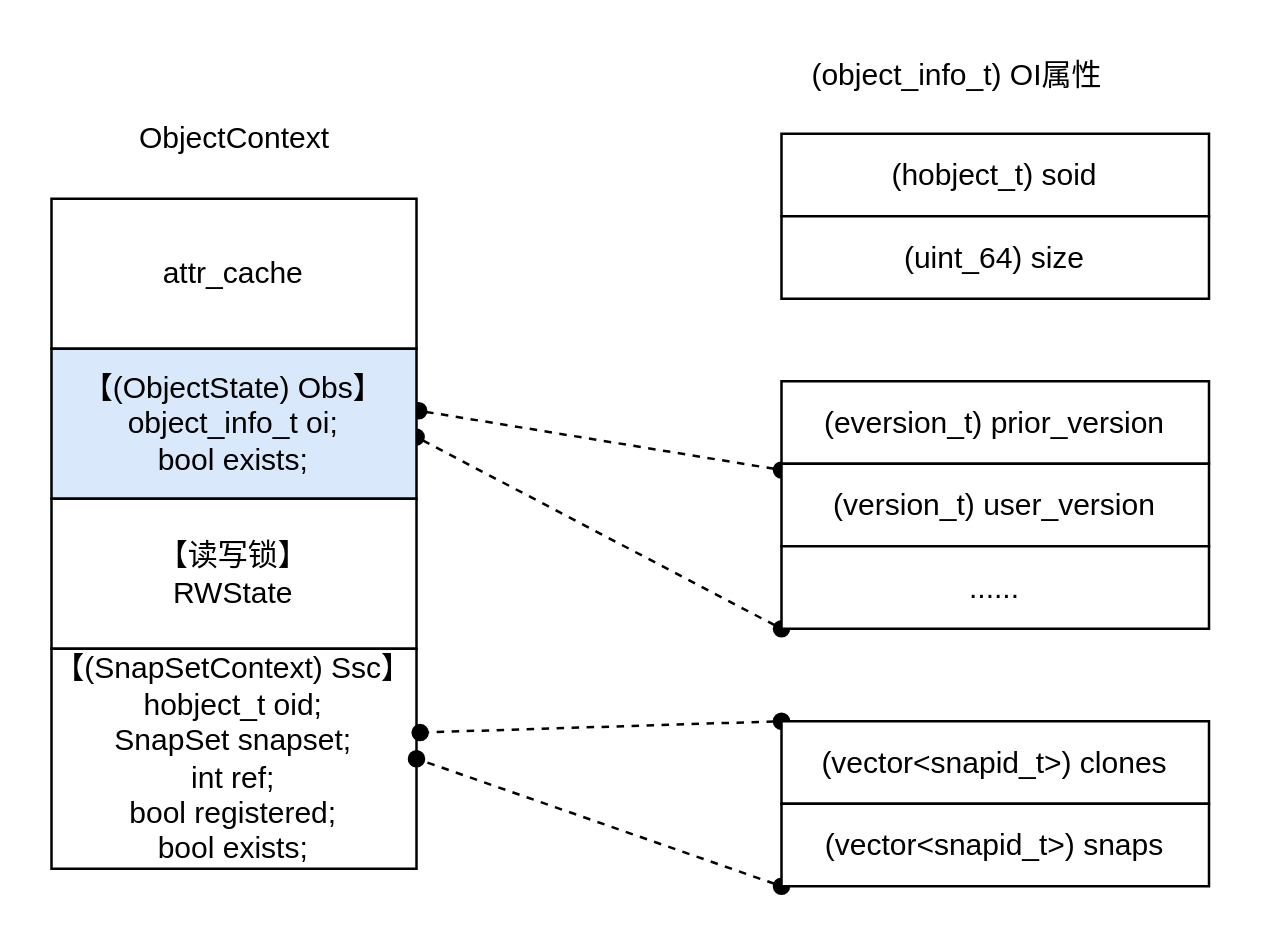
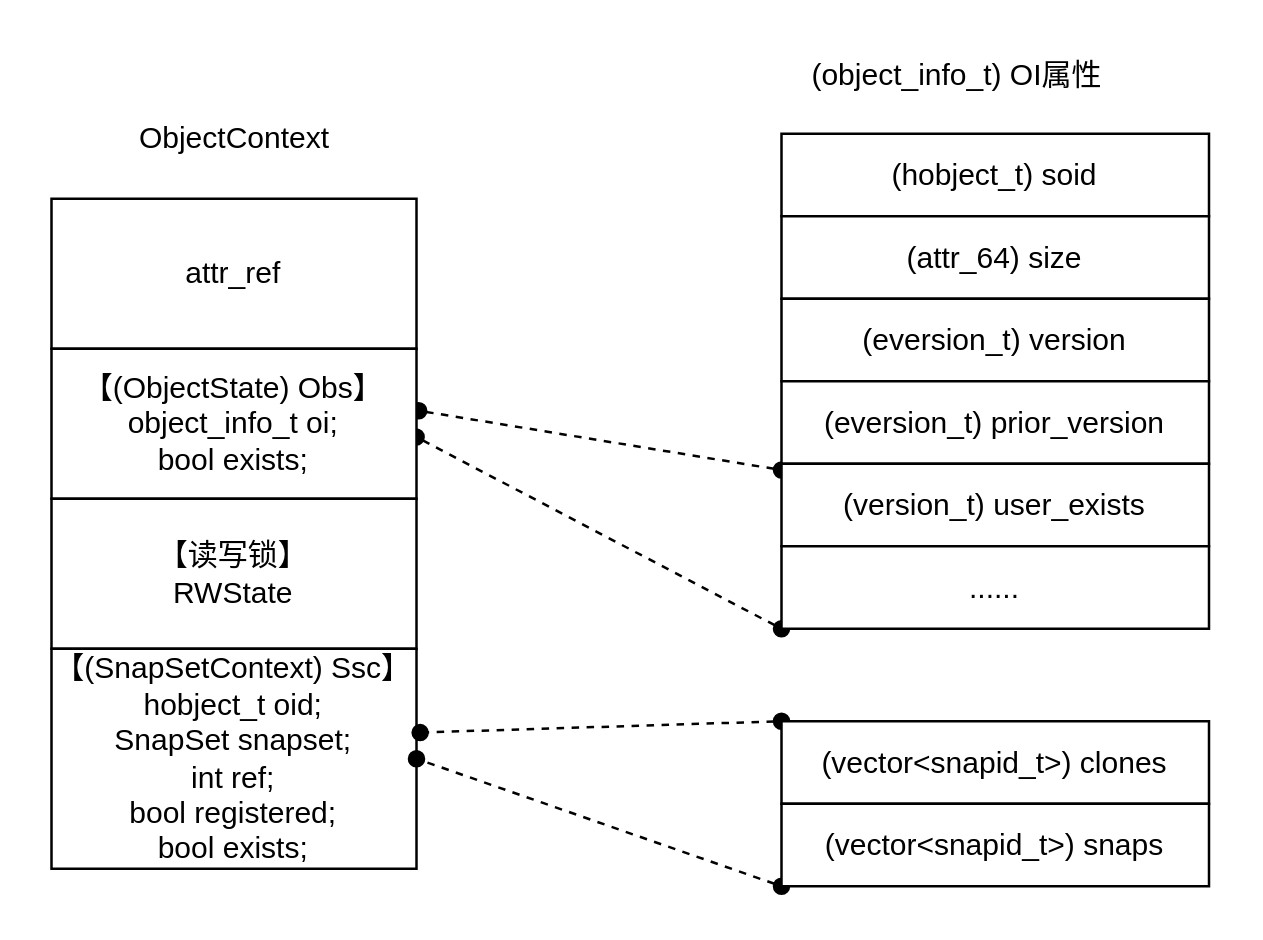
node "(uint_64) size": label "(uint_64) size" -> "(attr_64) size"
node "attr_cache": label "attr_cache" -> "attr_ref"
node "(eversion_t) version": added
node "【(ObjectState) Obs】 object_info_t oi; bool exists;": fillcolor #dae8fc -> #ffffff
node "(version_t) user_version": label "(version_t) user_version" -> "(version_t) user_exists"
